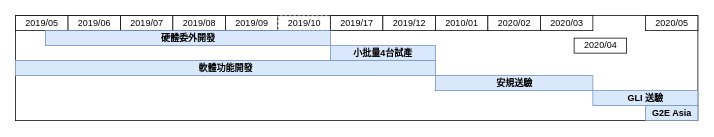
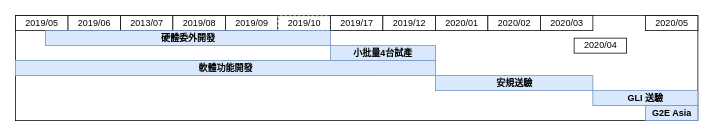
node "2019/07": label "2019/07" -> "2013/07"
node "2010/01": label "2010/01" -> "2020/01"
